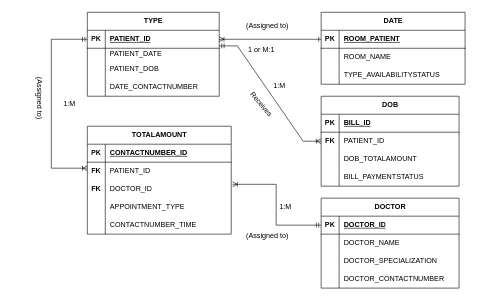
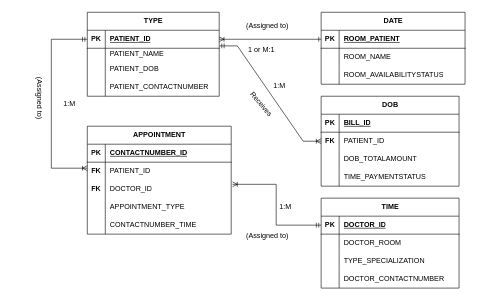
node "PATIENT_DATE": label "PATIENT_DATE" -> "PATIENT_NAME"
node "TYPE_AVAILABILITYSTATUS": label "TYPE_AVAILABILITYSTATUS" -> "ROOM_AVAILABILITYSTATUS"
node "DATE_CONTACTNUMBER": label "DATE_CONTACTNUMBER" -> "PATIENT_CONTACTNUMBER"
node "TOTALAMOUNT": label "TOTALAMOUNT" -> "APPOINTMENT"
node "BILL_PAYMENTSTATUS": label "BILL_PAYMENTSTATUS" -> "TIME_PAYMENTSTATUS"
node "DOCTOR": label "DOCTOR" -> "TIME"
node "DOCTOR_NAME": label "DOCTOR_NAME" -> "DOCTOR_ROOM"
node "DOCTOR_SPECIALIZATION": label "DOCTOR_SPECIALIZATION" -> "TYPE_SPECIALIZATION"
